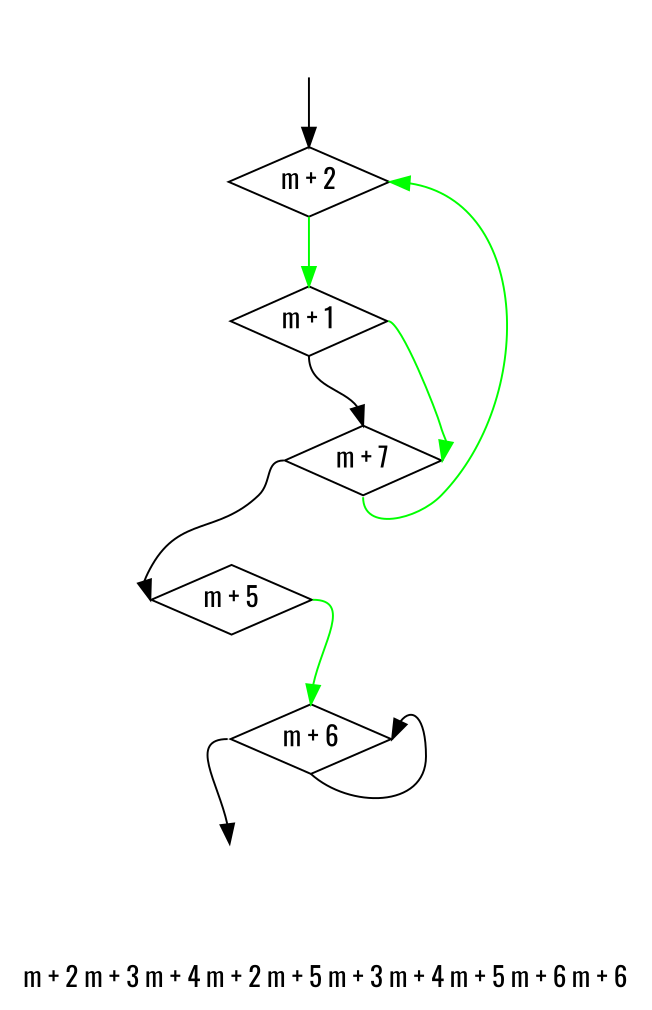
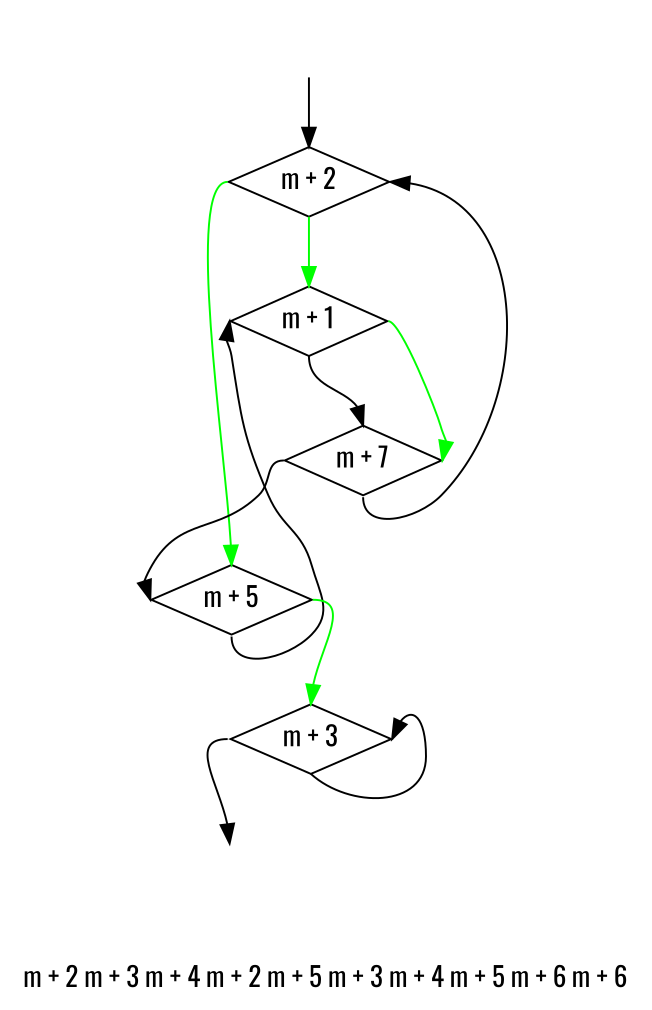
edge "m + 2" -> "m + 5": added
edge "m + 7" -> "m + 2": color green -> black
edge "m + 5" -> "m + 1": added
node "m + 6": label "m + 6" -> "m + 3"
